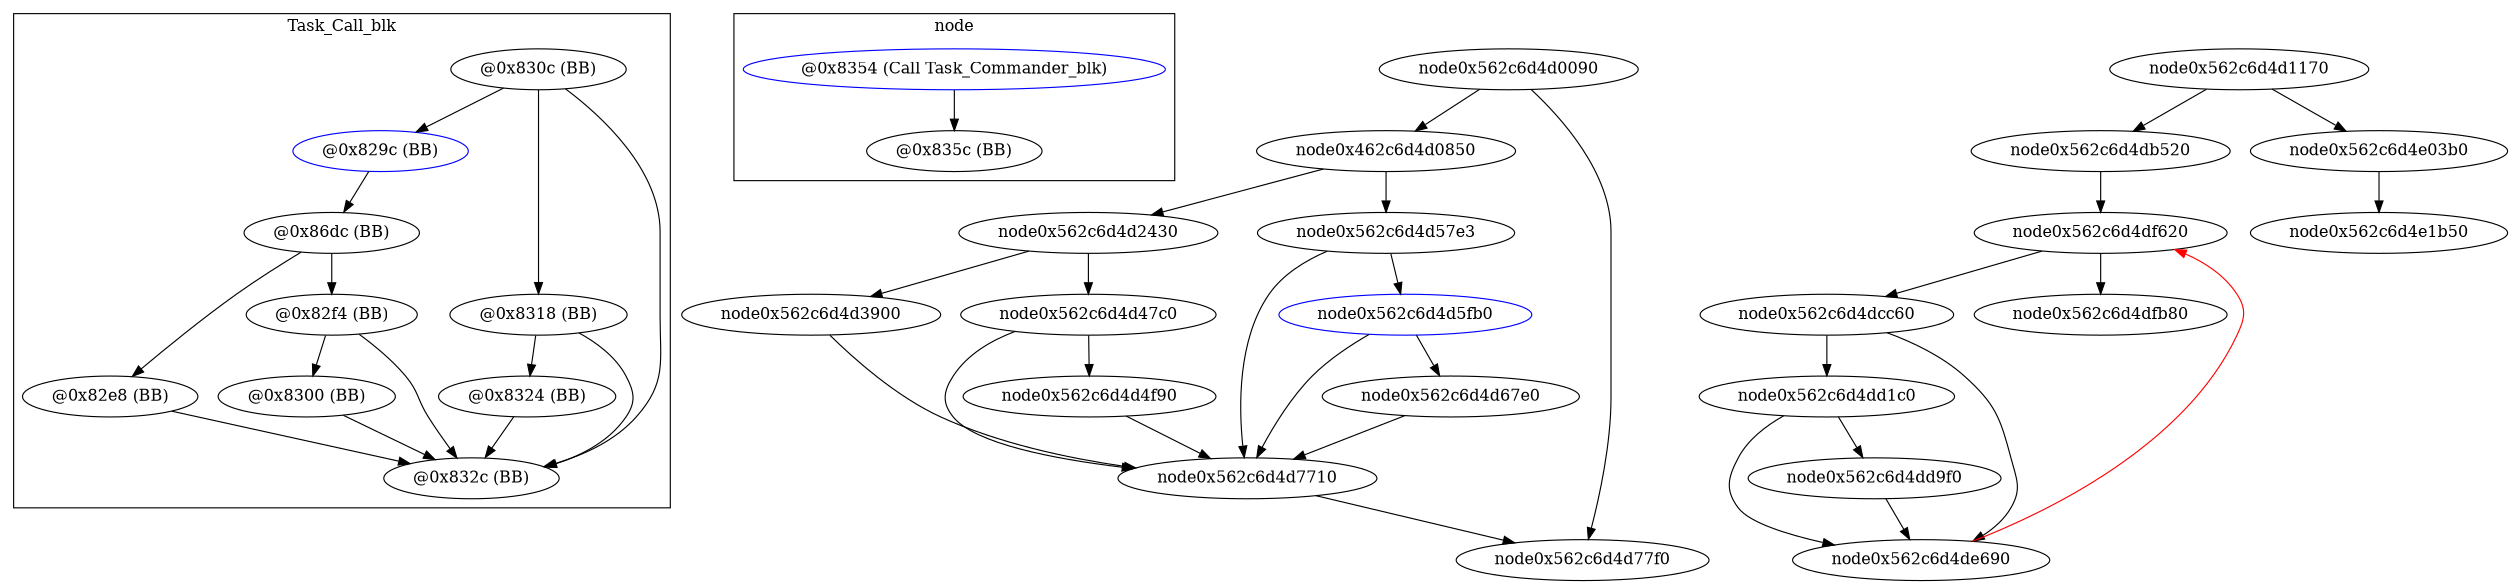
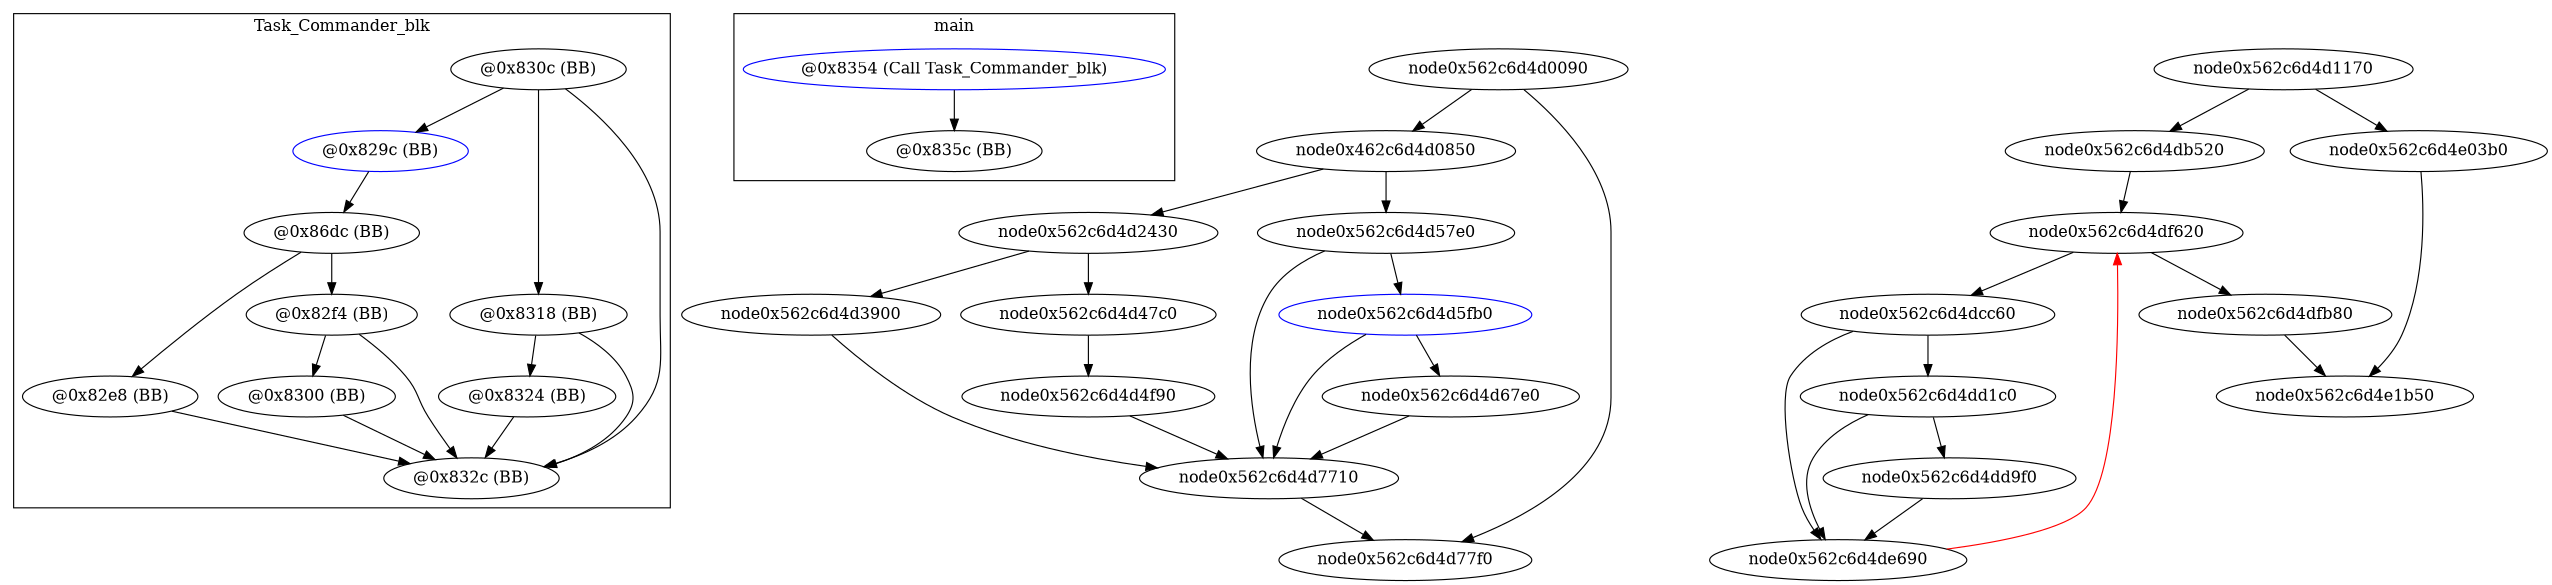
cluster "Task_Call_blk": label "Task_Call_blk" -> "Task_Commander_blk"
cluster "node": label "node" -> "main"
node "node0x562c6d4d57e3": label "node0x562c6d4d57e3" -> "node0x562c6d4d57e0"
edge "node0x562c6d4dfb80" -> "node0x562c6d4e1b50": added
edge "node0x562c6d4d47c0" -> "node0x562c6d4d7710": removed
